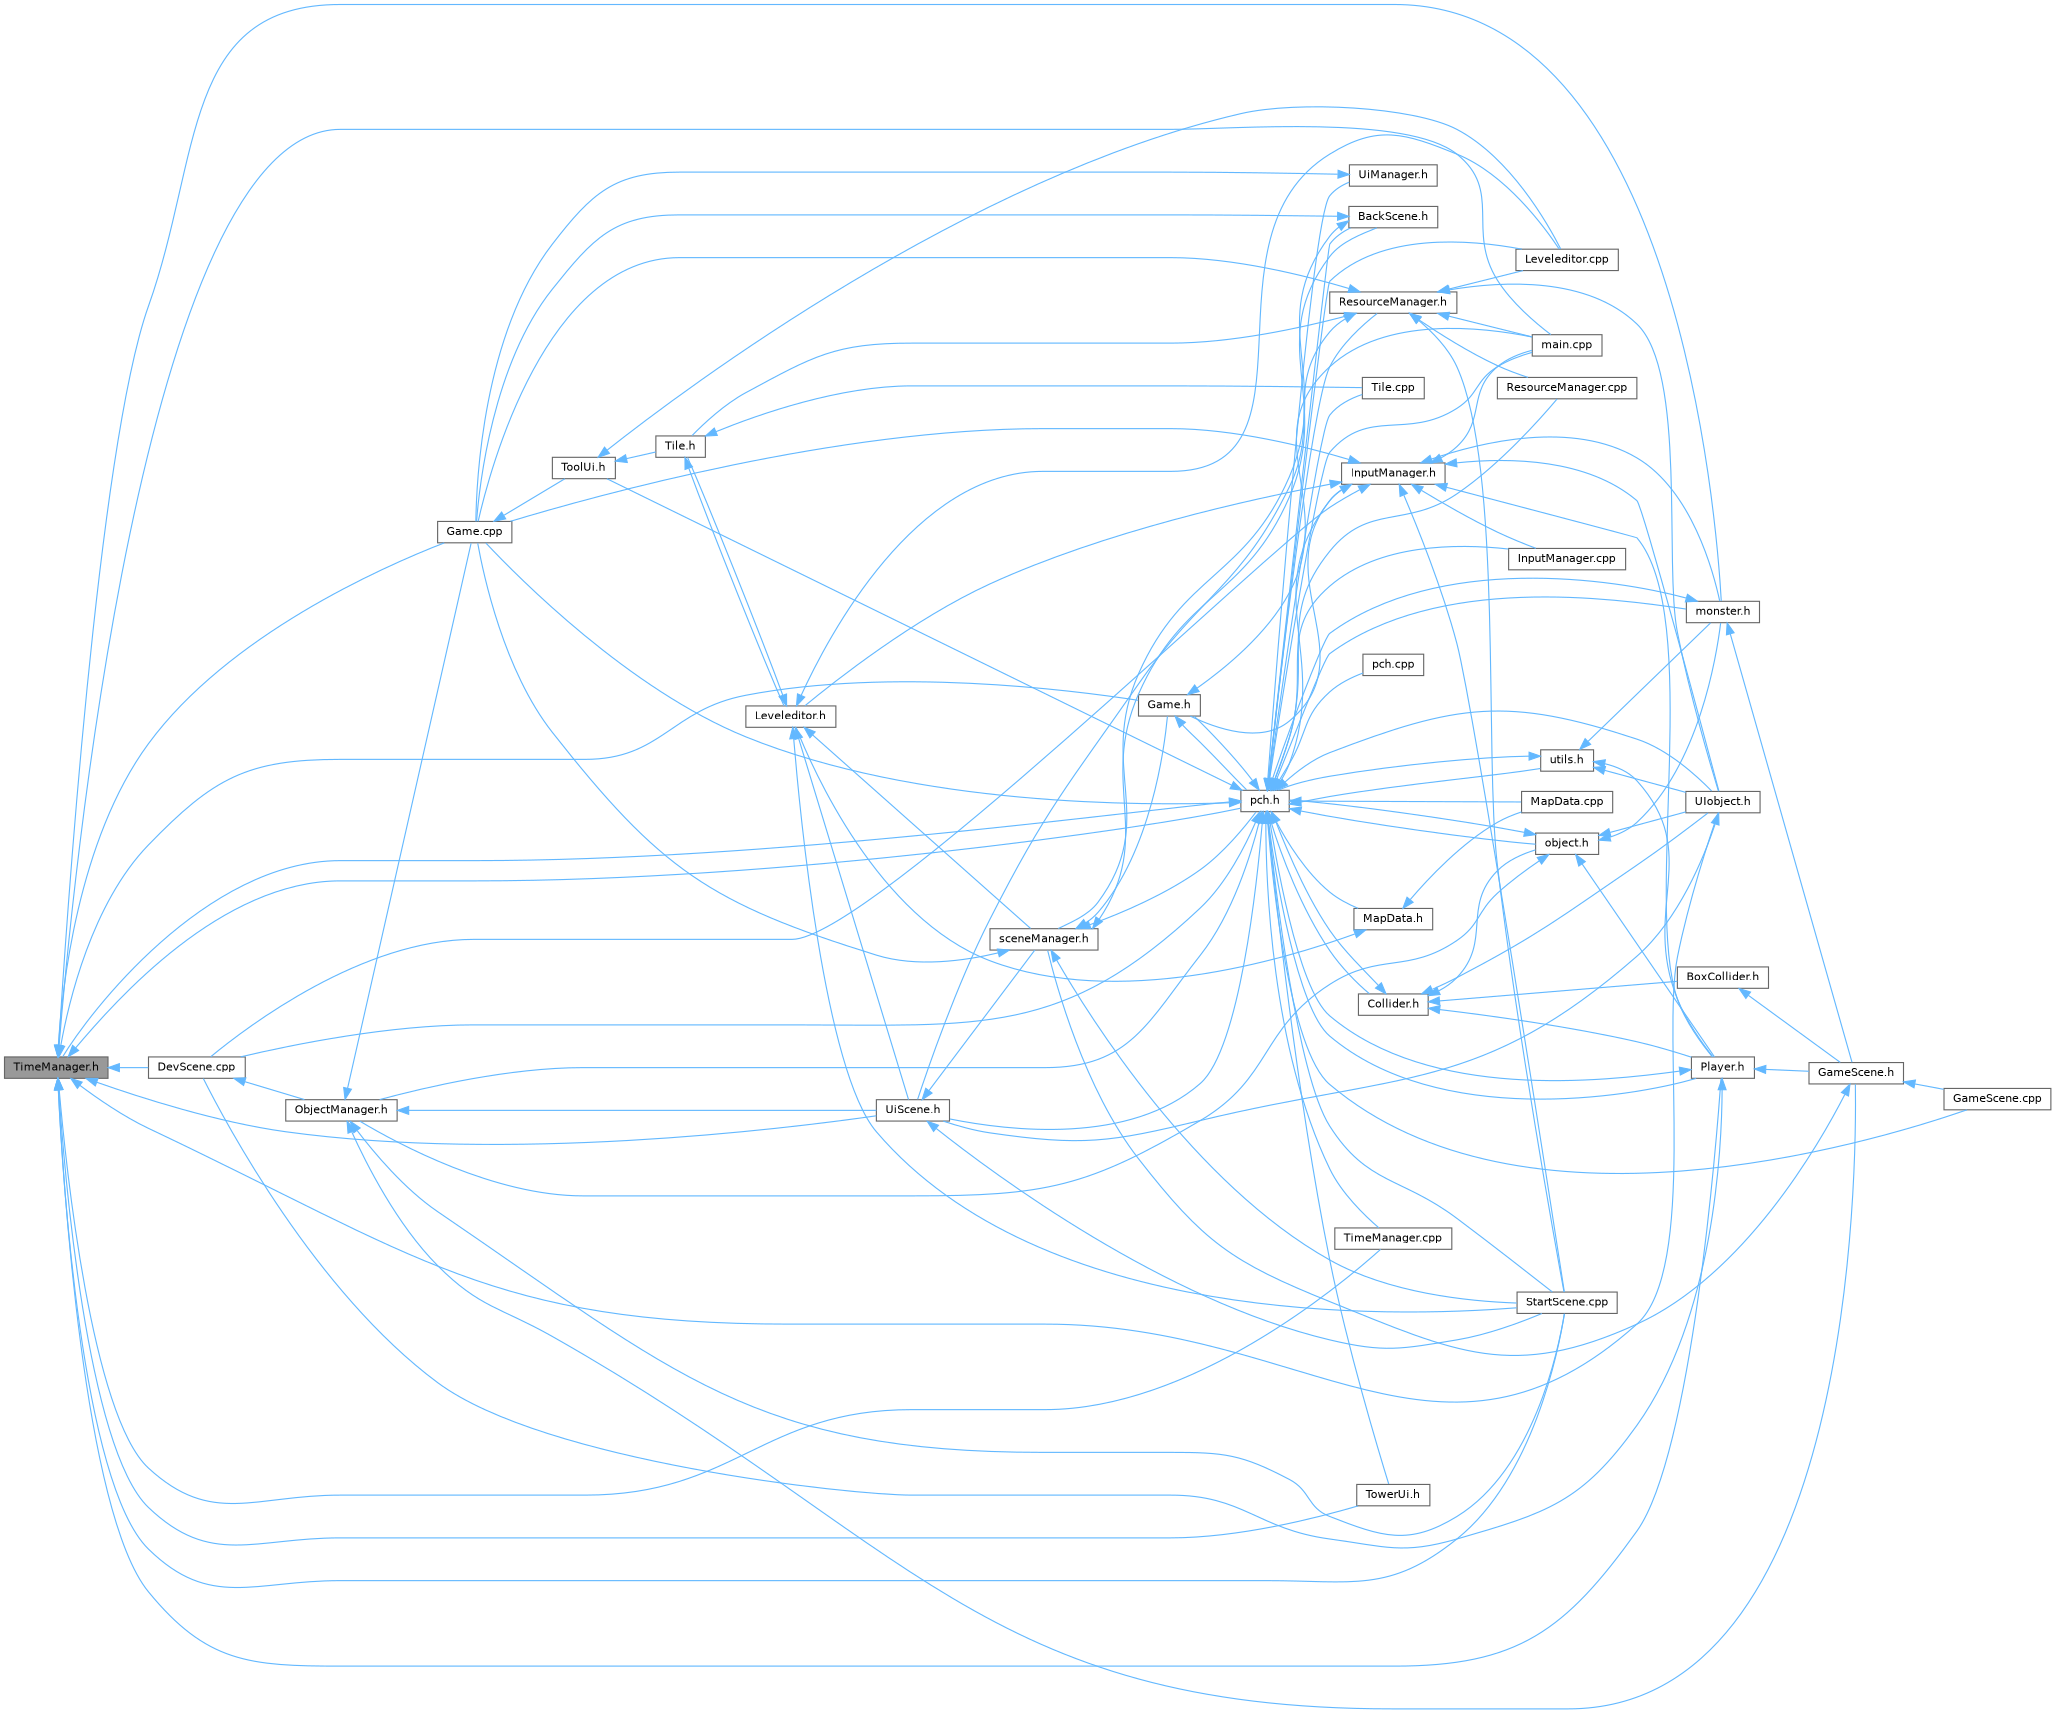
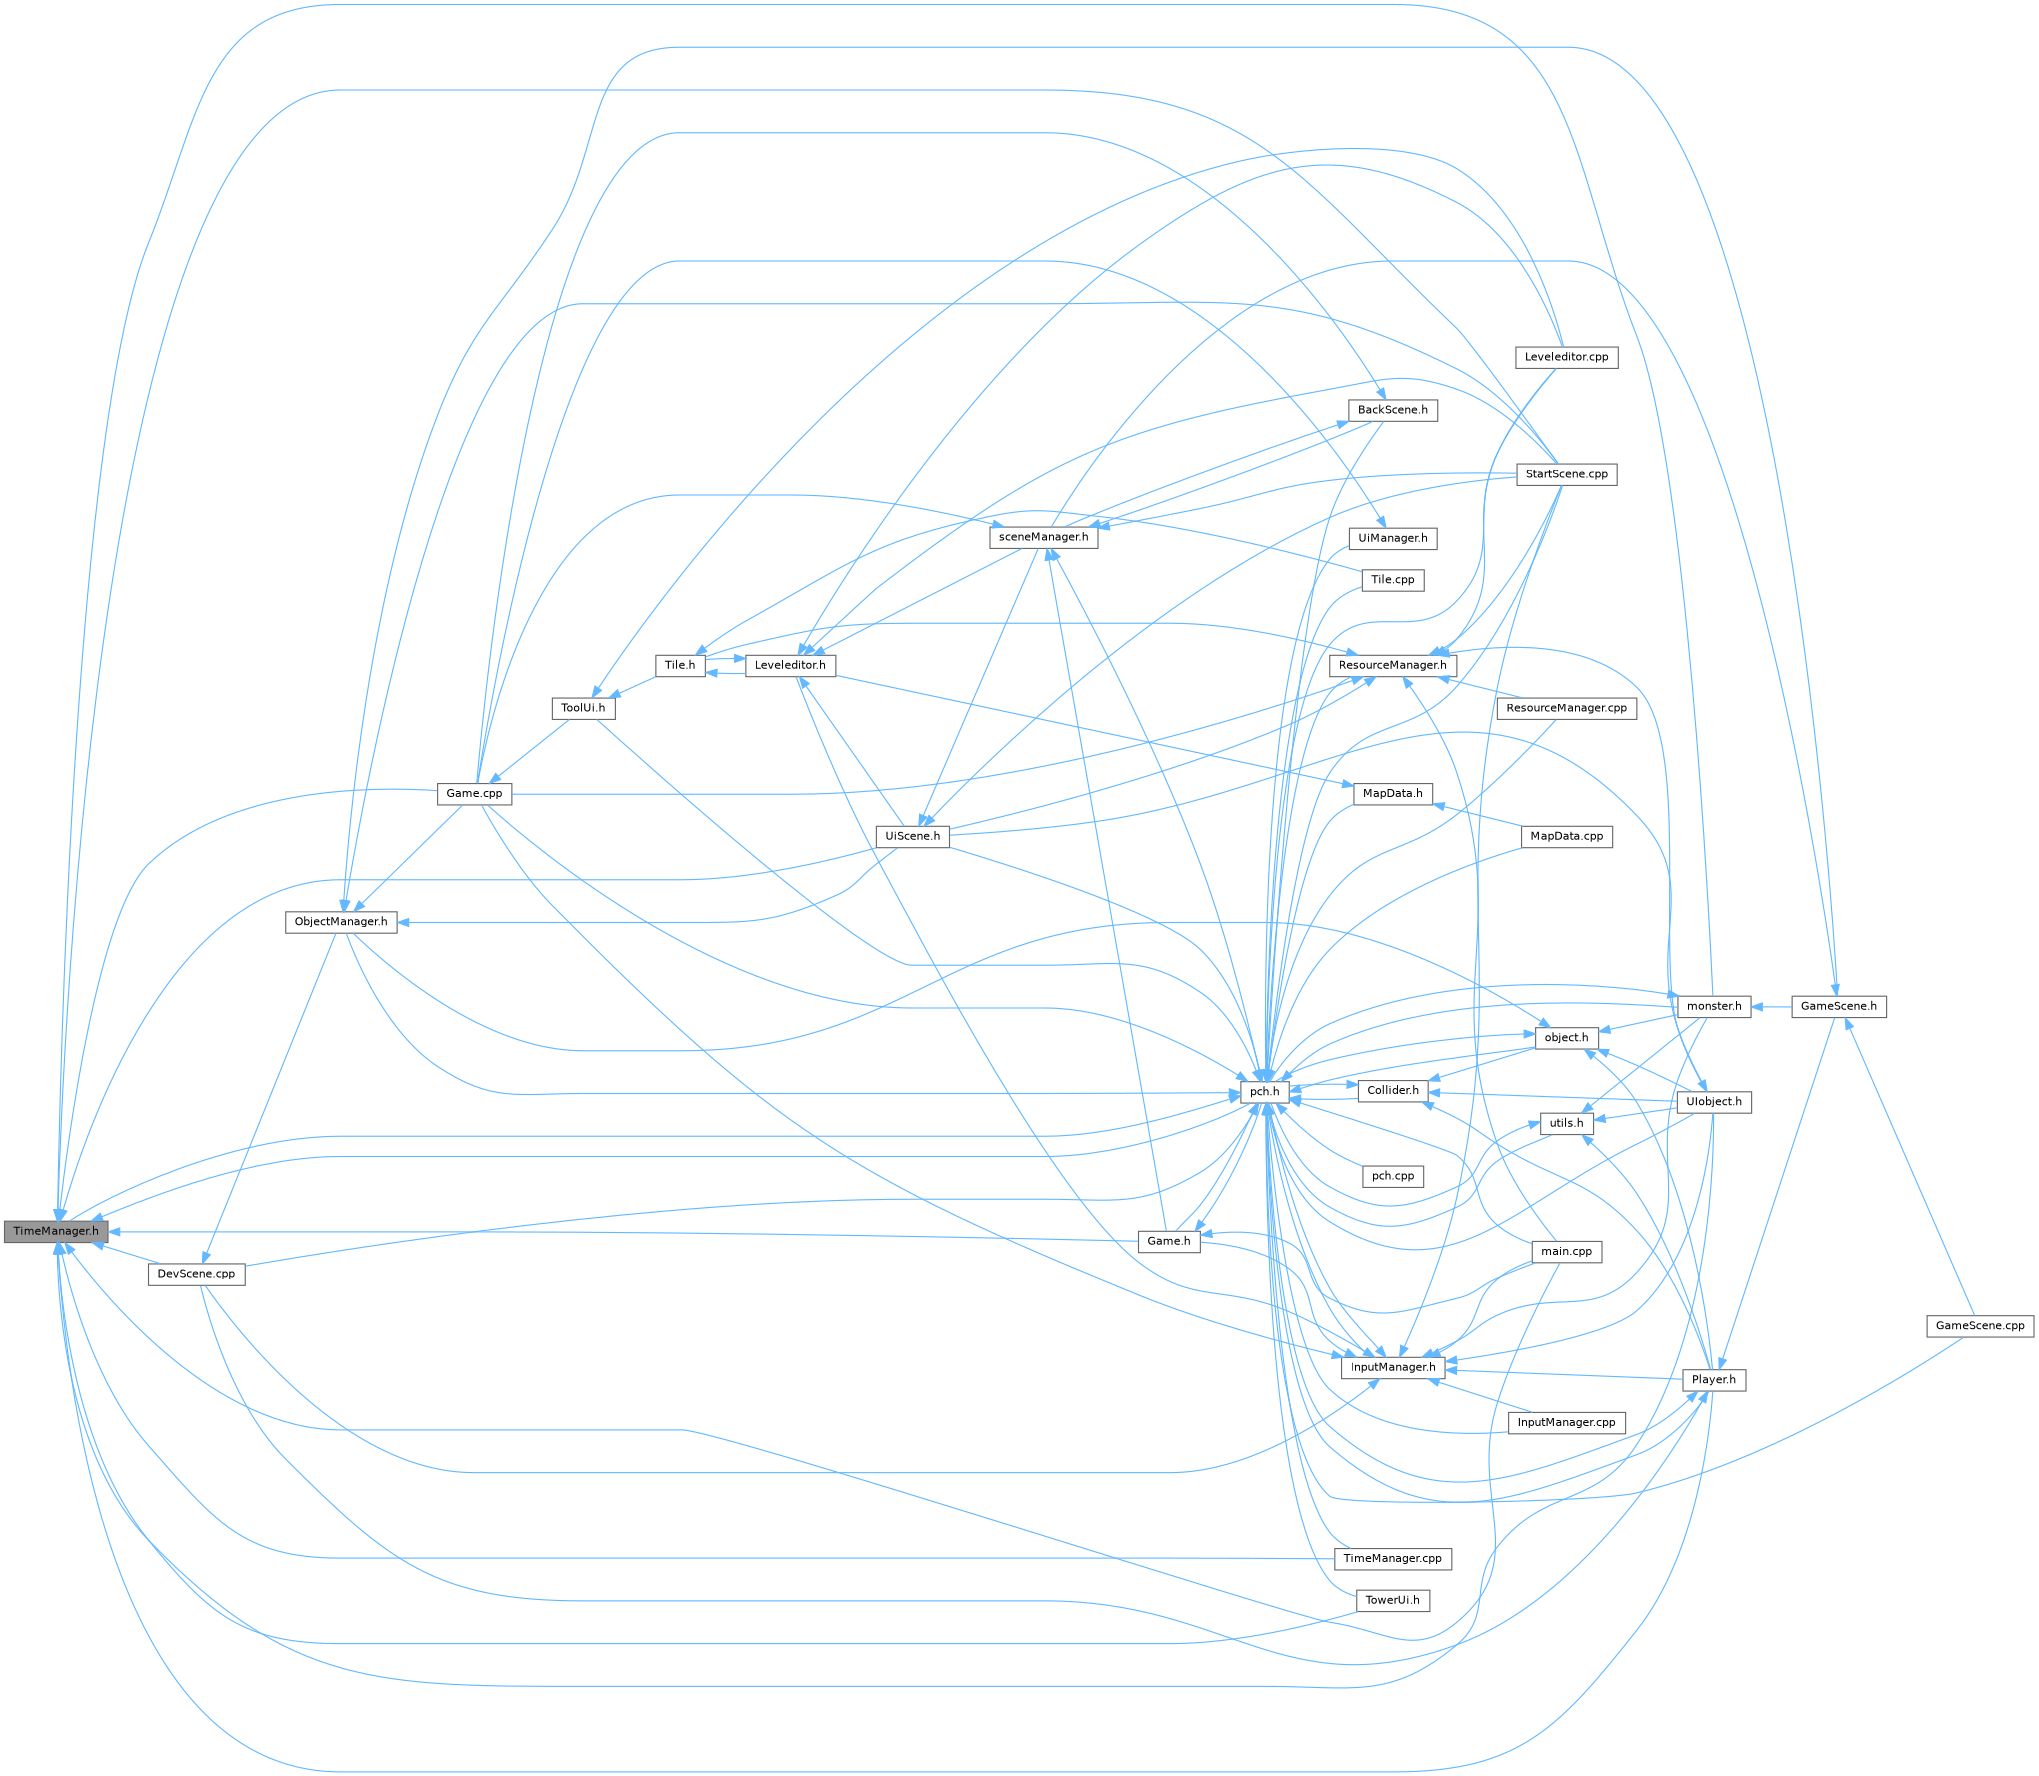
node "BoxCollider.h": removed
edge "pch.h" -> "InputManager.h": added
